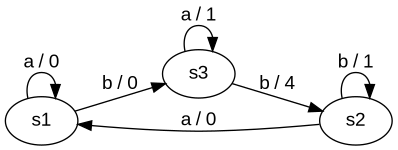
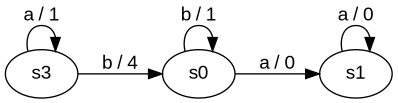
edge "s1" -> "s3": removed, label "b / 0"
node "s2": label "s2" -> "s0"
